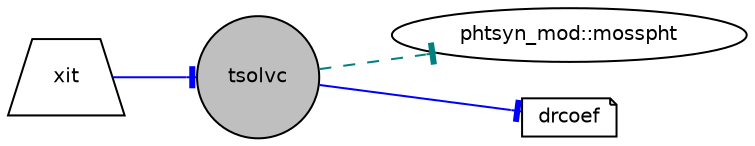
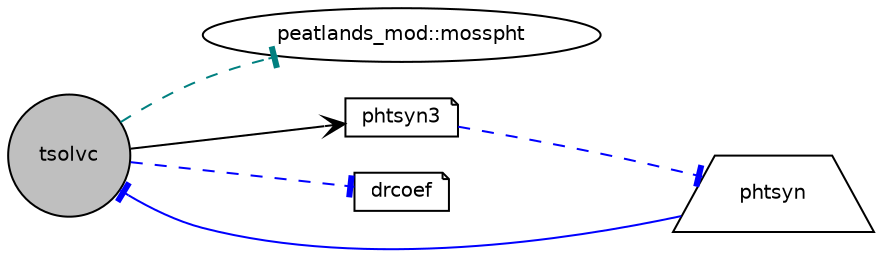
node "phtsyn_mod::mosspht": label "phtsyn_mod::mosspht" -> "peatlands_mod::mosspht"
node "xit": label "xit" -> "phtsyn"
edge "tsolvc" -> "drcoef": style solid -> dashed
node "phtsyn3": added
